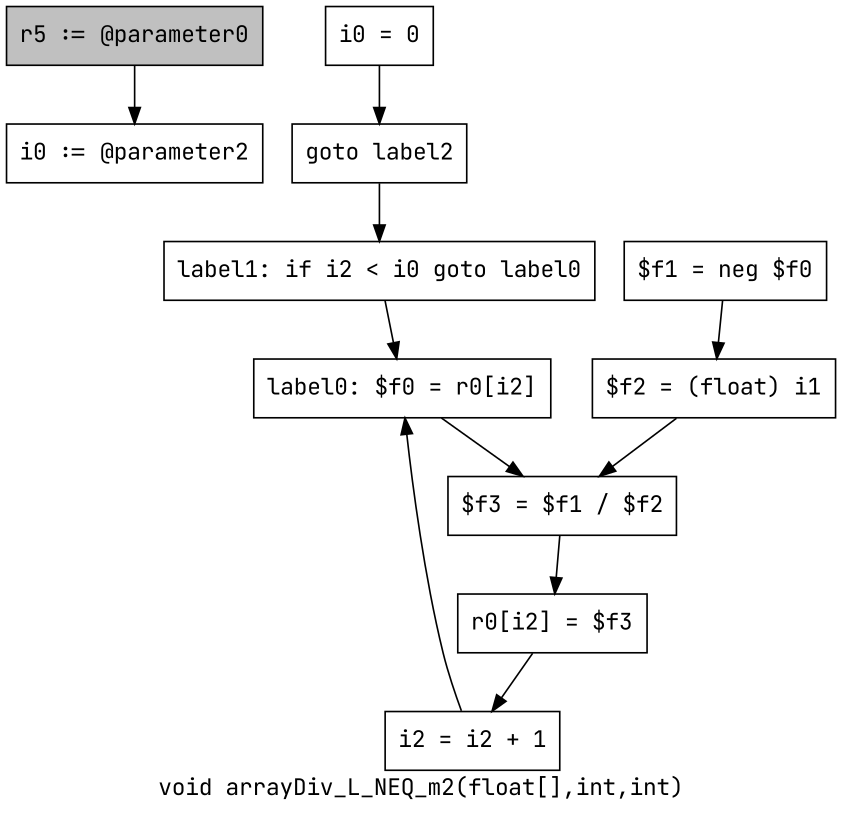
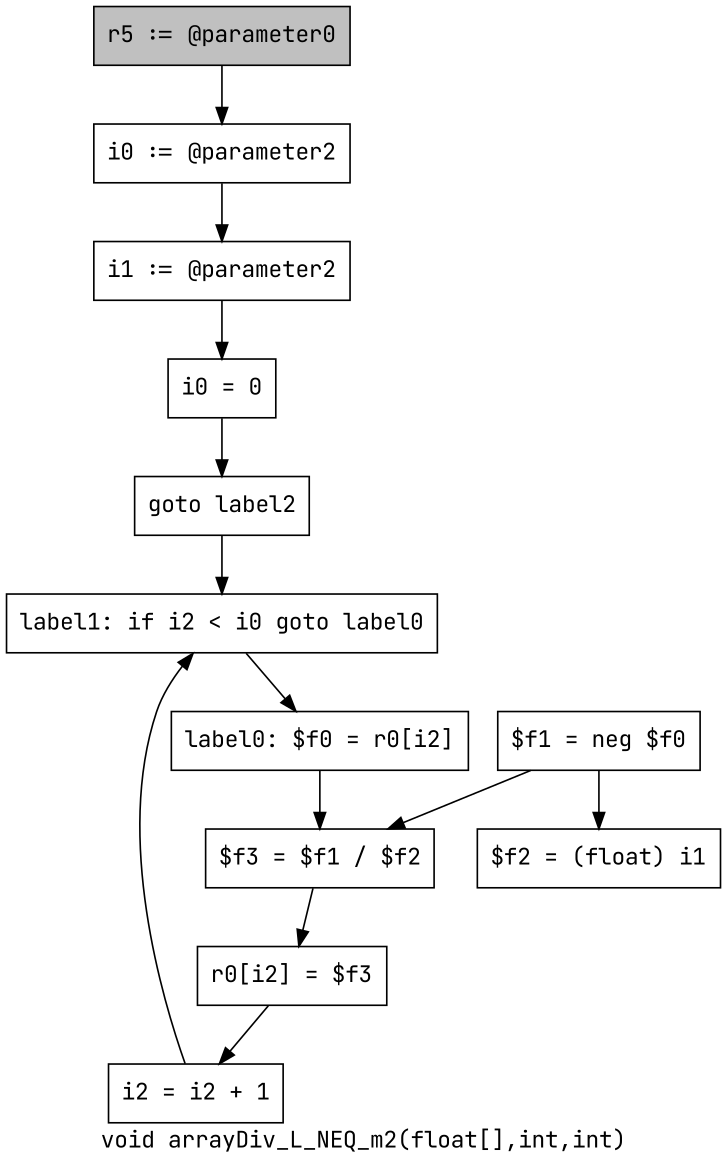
node "i1 := @parameter2": added
edge "$f2 = (float) i1" -> "$f3 = $f1 / $f2": now "$f1 = neg $f0" -> "$f3 = $f1 / $f2"
edge "i2 = i2 + 1" -> "label0: $f0 = r0[i2]": now "i2 = i2 + 1" -> "label1: if i2 < i0 goto label0"
